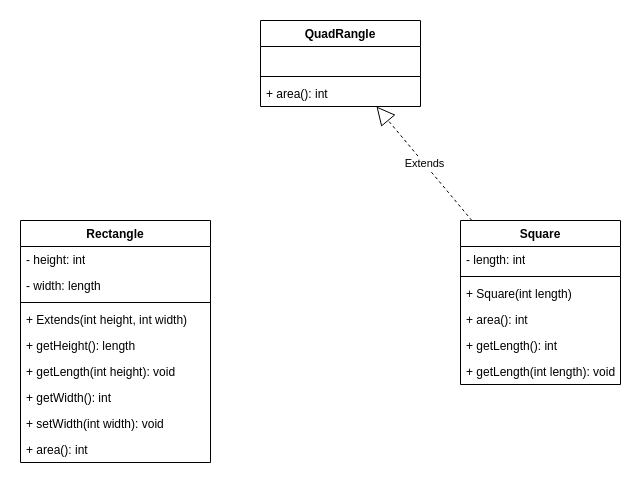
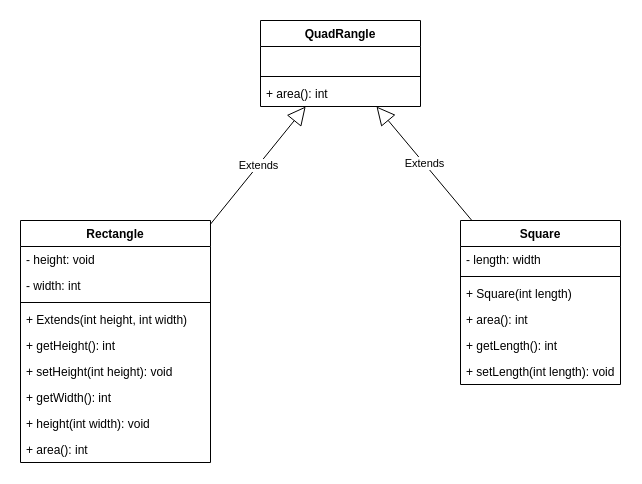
edge "Rectangle" -> "QuadRangle": added, label "Extends"
edge "Square" -> "QuadRangle": style dashed -> solid
node "- height: int": label "- height: int" -> "- height: void"
node "- length: int": label "- length: int" -> "- length: width"
node "- width: length": label "- width: length" -> "- width: int"
node "+ getHeight(): length": label "+ getHeight(): length" -> "+ getHeight(): int"
node "+ getLength(int height): void": label "+ getLength(int height): void" -> "+ setHeight(int height): void"
node "+ getLength(int length): void": label "+ getLength(int length): void" -> "+ setLength(int length): void"
node "+ setWidth(int width): void": label "+ setWidth(int width): void" -> "+ height(int width): void"
